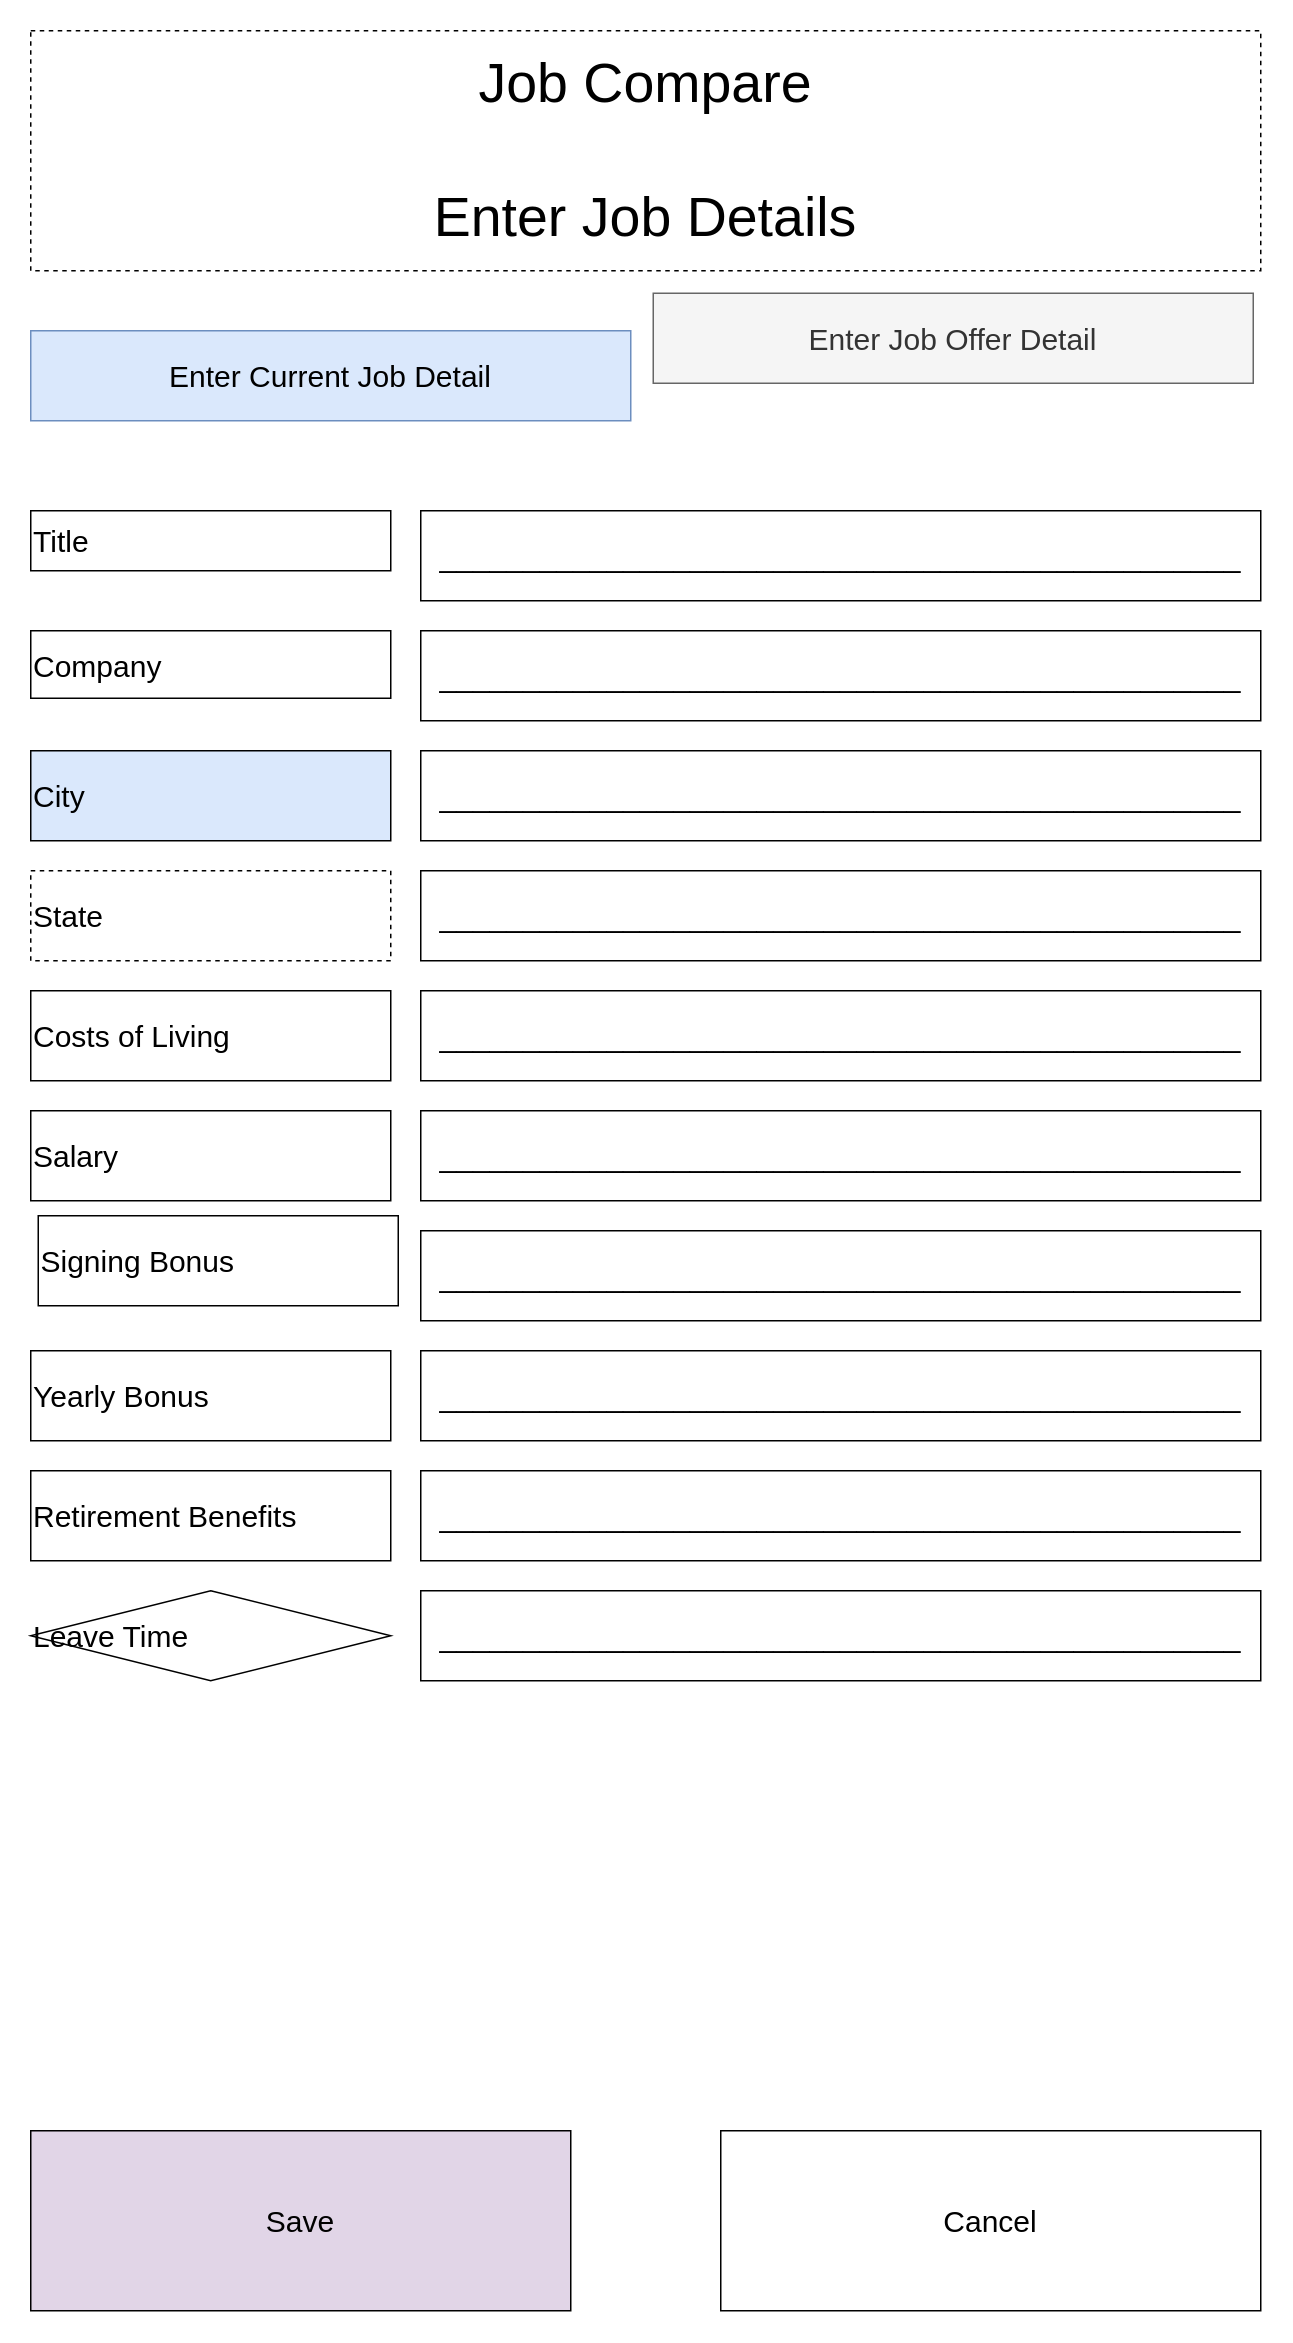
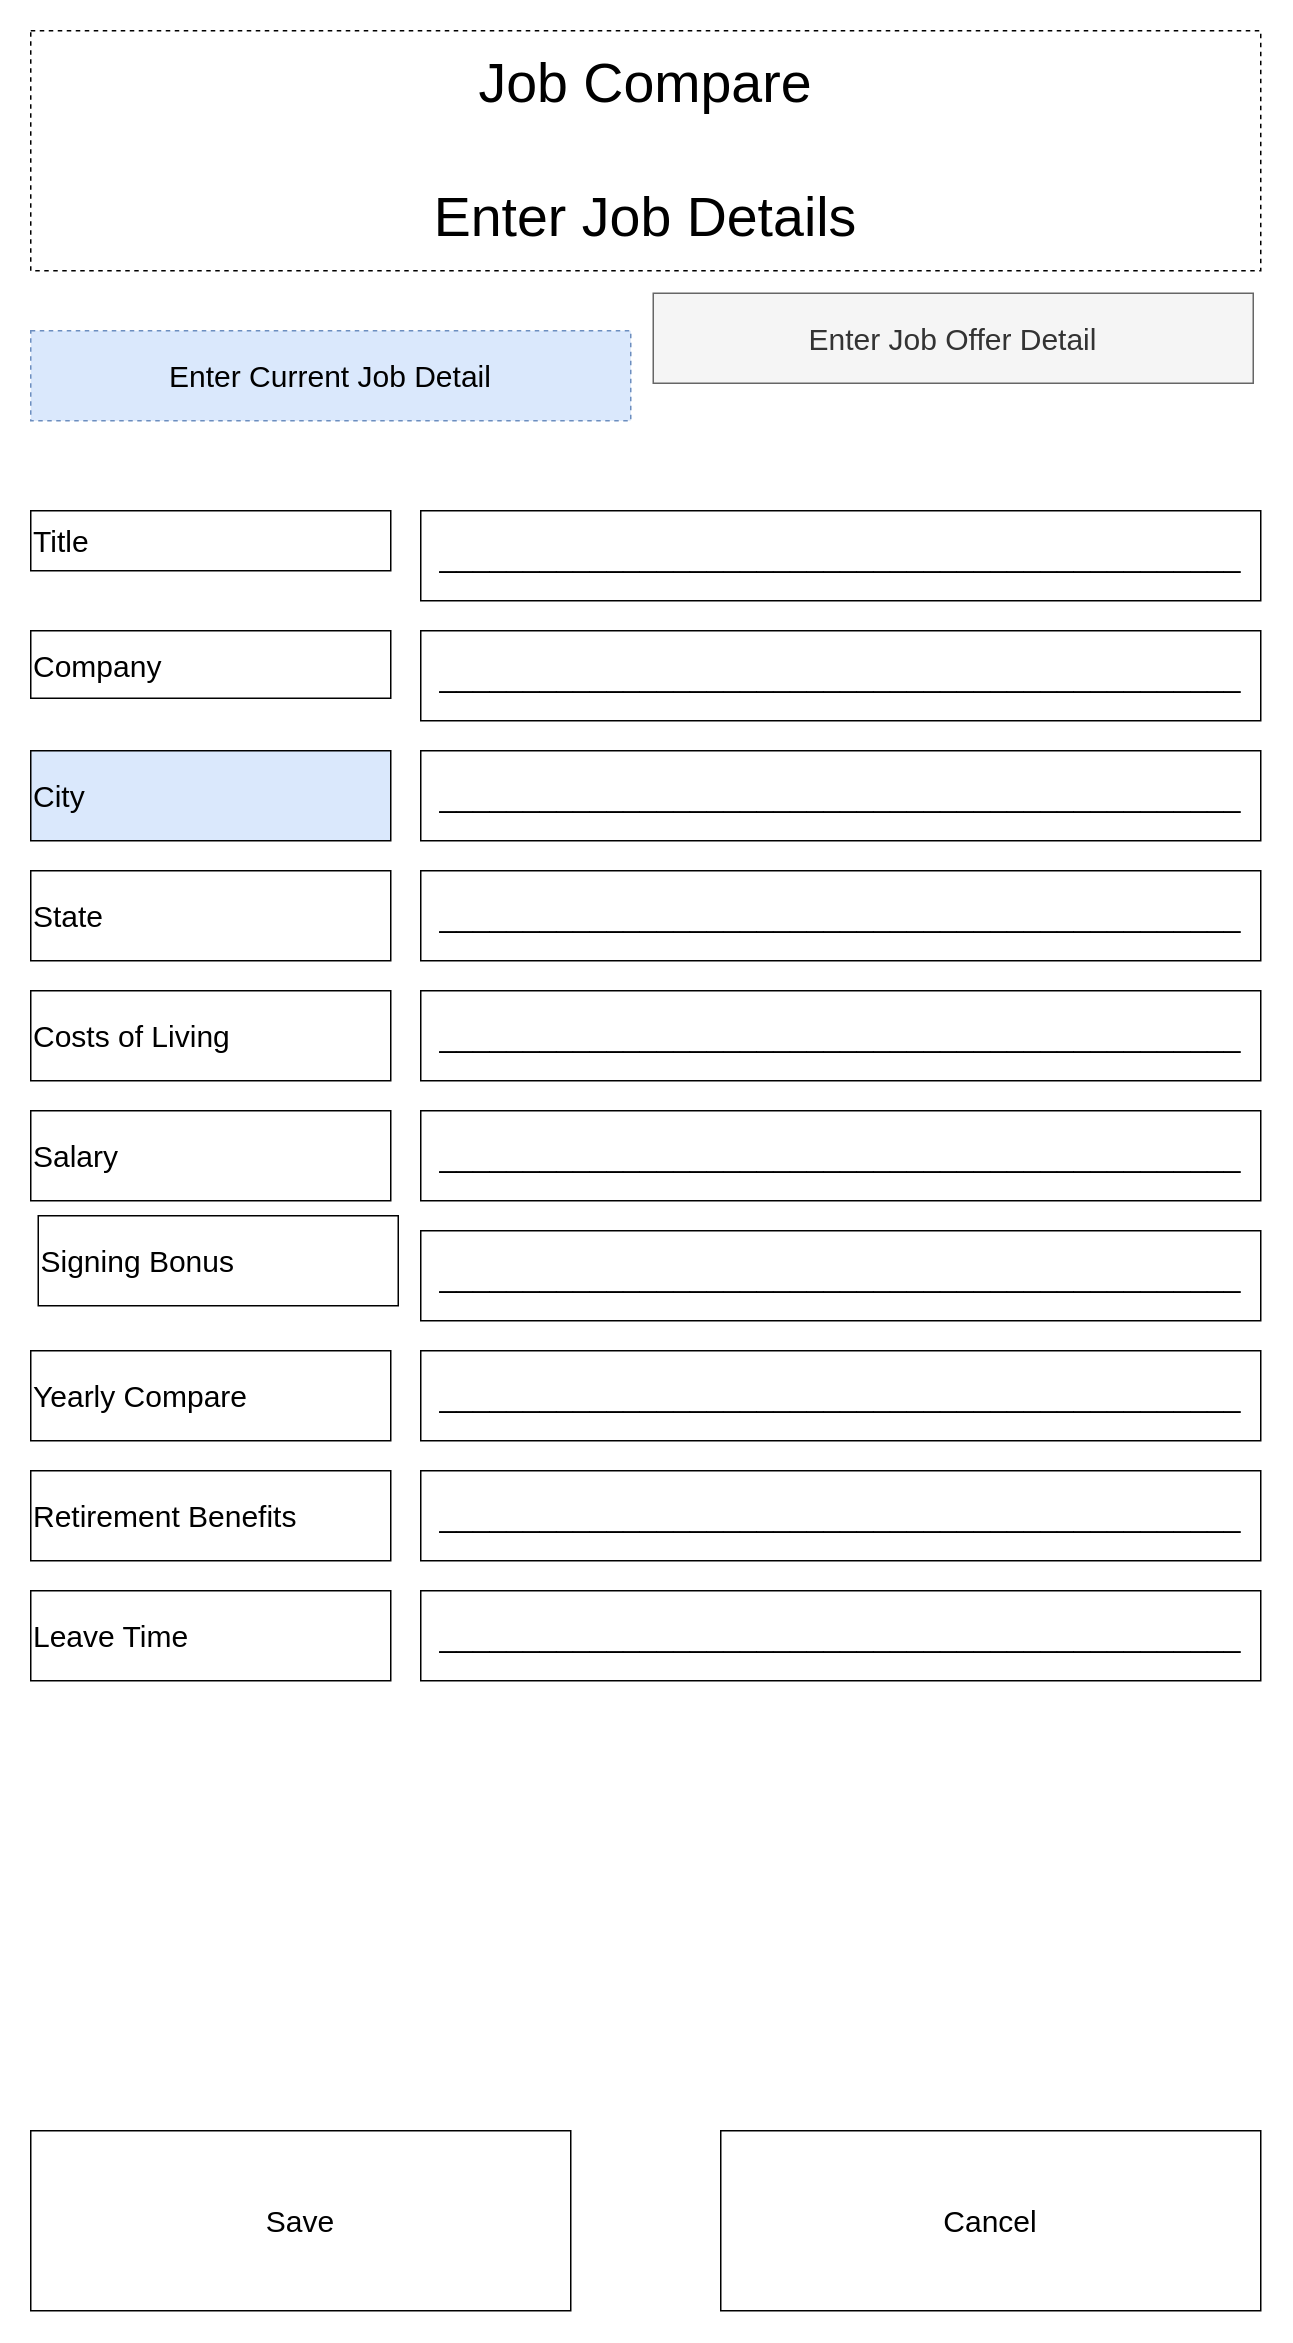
node "Enter Current Job Detail": style solid -> dashed
node "State": style dashed -> solid
node "Yearly Bonus": label "Yearly Bonus" -> "Yearly Compare"
node "Leave Time": shape diamond -> rectangle
node "Save": fillcolor #e1d5e7 -> #ffffff
